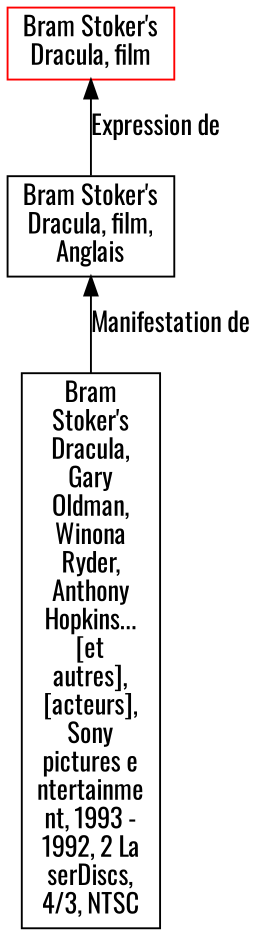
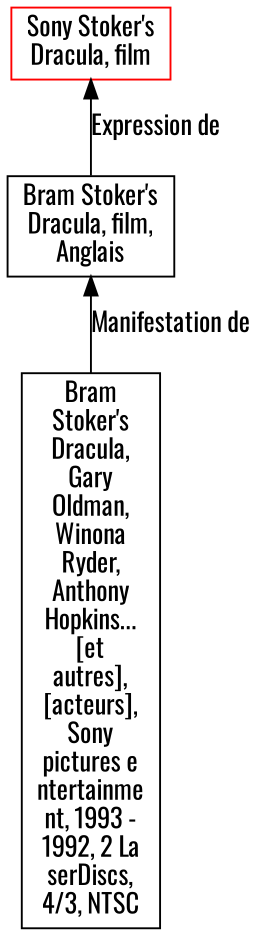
node "Bram Stoker's Dracula, film": label "Bram Stoker's Dracula, film" -> "Sony Stoker's Dracula, film"
